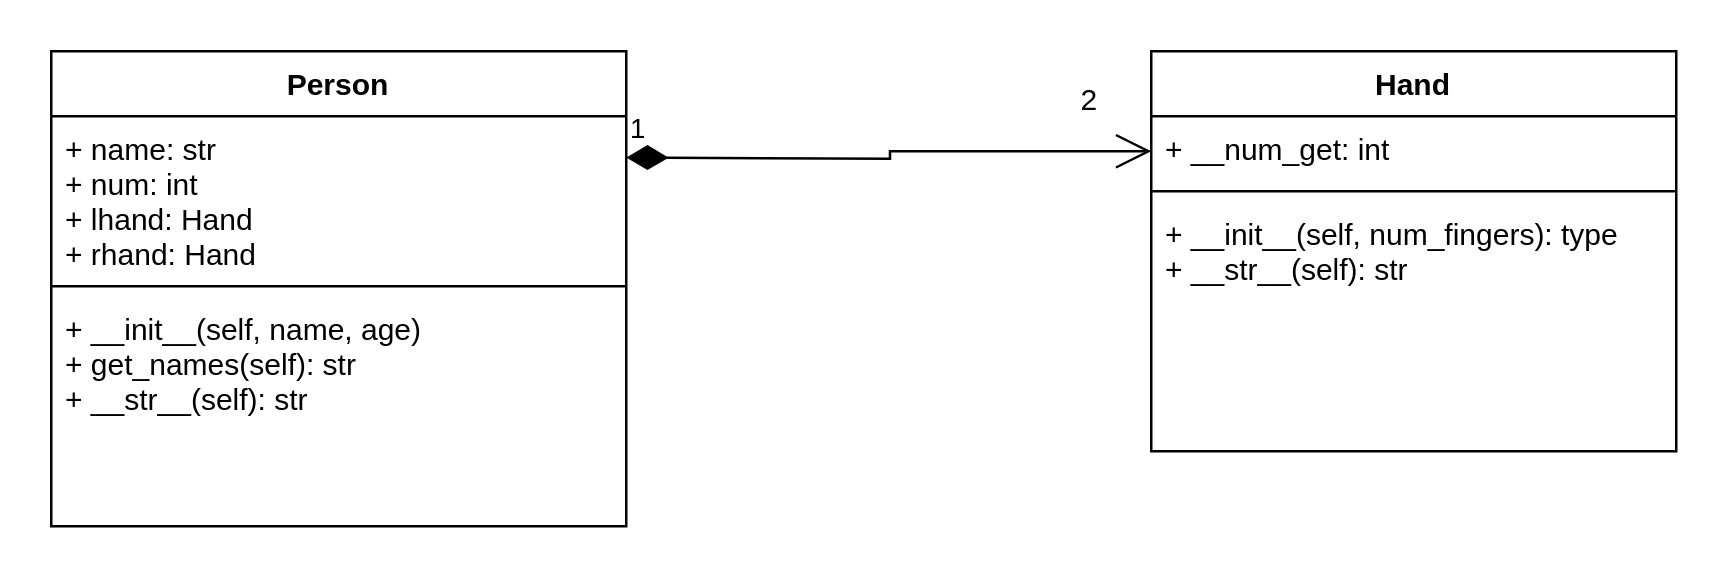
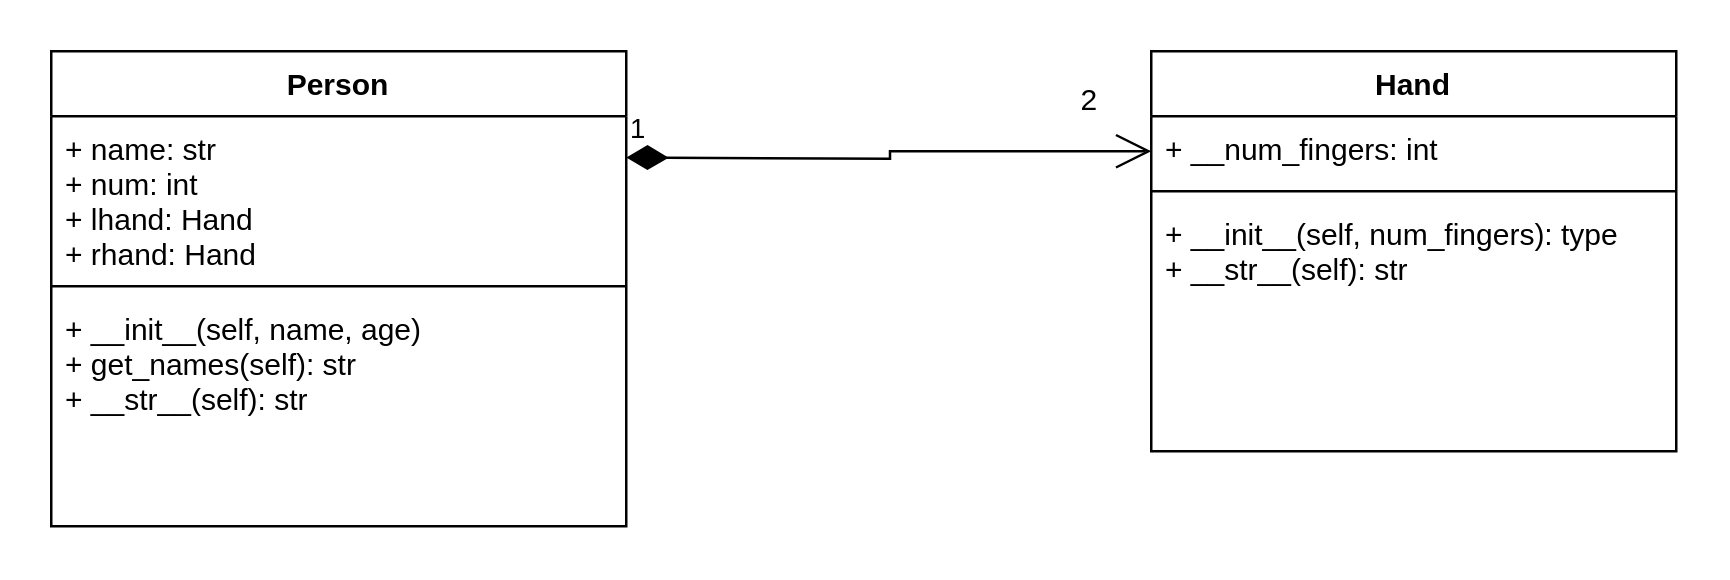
node "+ __num_get: int": label "+ __num_get: int" -> "+ __num_fingers: int"
